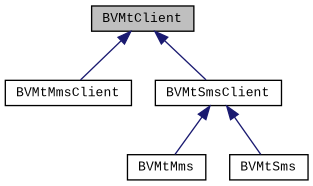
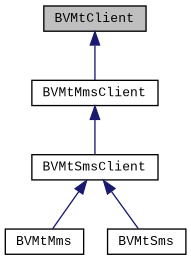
edge "BVMtSmsClient" -> "BVMtClient": now "BVMtSmsClient" -> "BVMtMmsClient"
